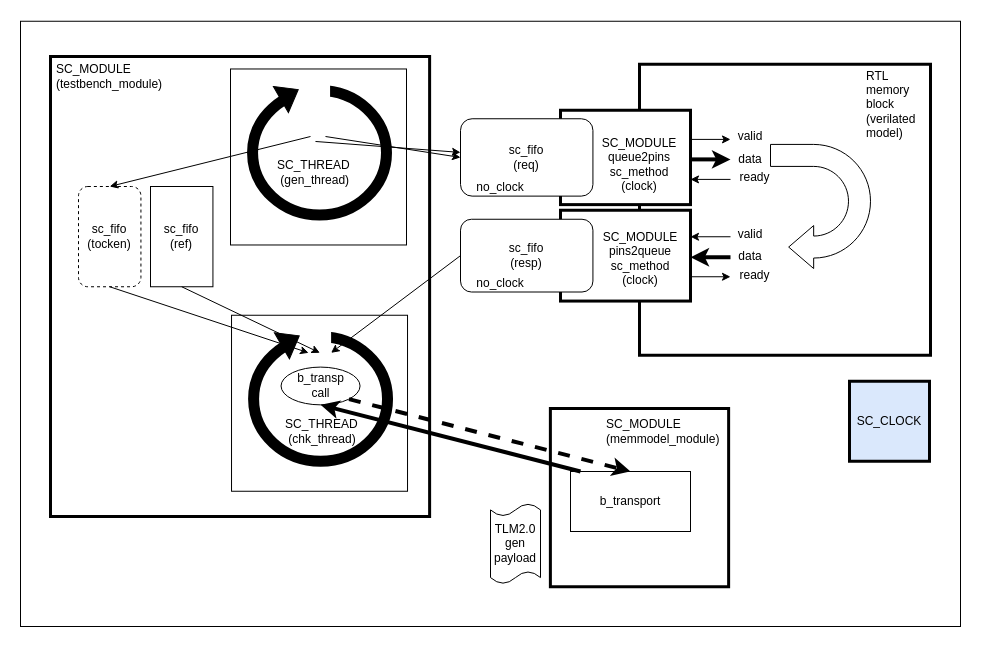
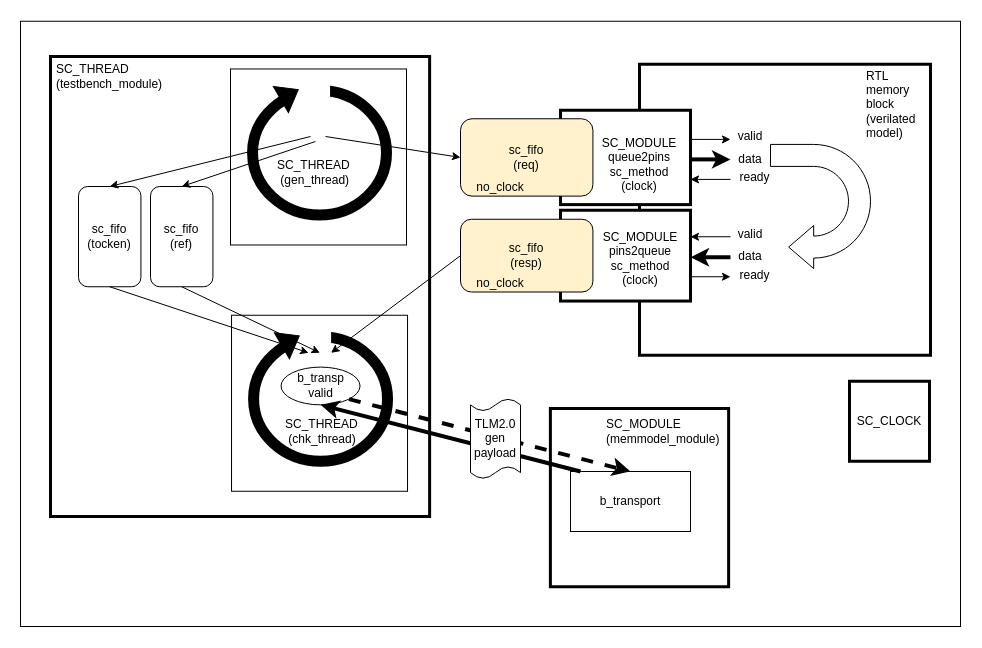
node "SC_MODULE (testbench_module)": label "SC_MODULE (testbench_module)" -> "SC_THREAD (testbench_module)"
edge "SC_THREAD (gen_thread)" -> "sc_fifo (req)": now "SC_THREAD (gen_thread)" -> "sc_fifo (ref)"
node "sc_fifo (req)": fillcolor #ffffff -> #fff2cc
node "sc_fifo (tocken)": style dashed -> solid
node "sc_fifo (ref)": shape rectangle -> rounded rectangle
node "sc_fifo (resp)": fillcolor #ffffff -> #fff2cc
node "b_transp call": label "b_transp call" -> "b_transp valid"
node "SC_CLOCK": fillcolor #dae8fc -> #ffffff
node "TLM2.0 gen payload": moved (516, 544) -> (496, 439)
